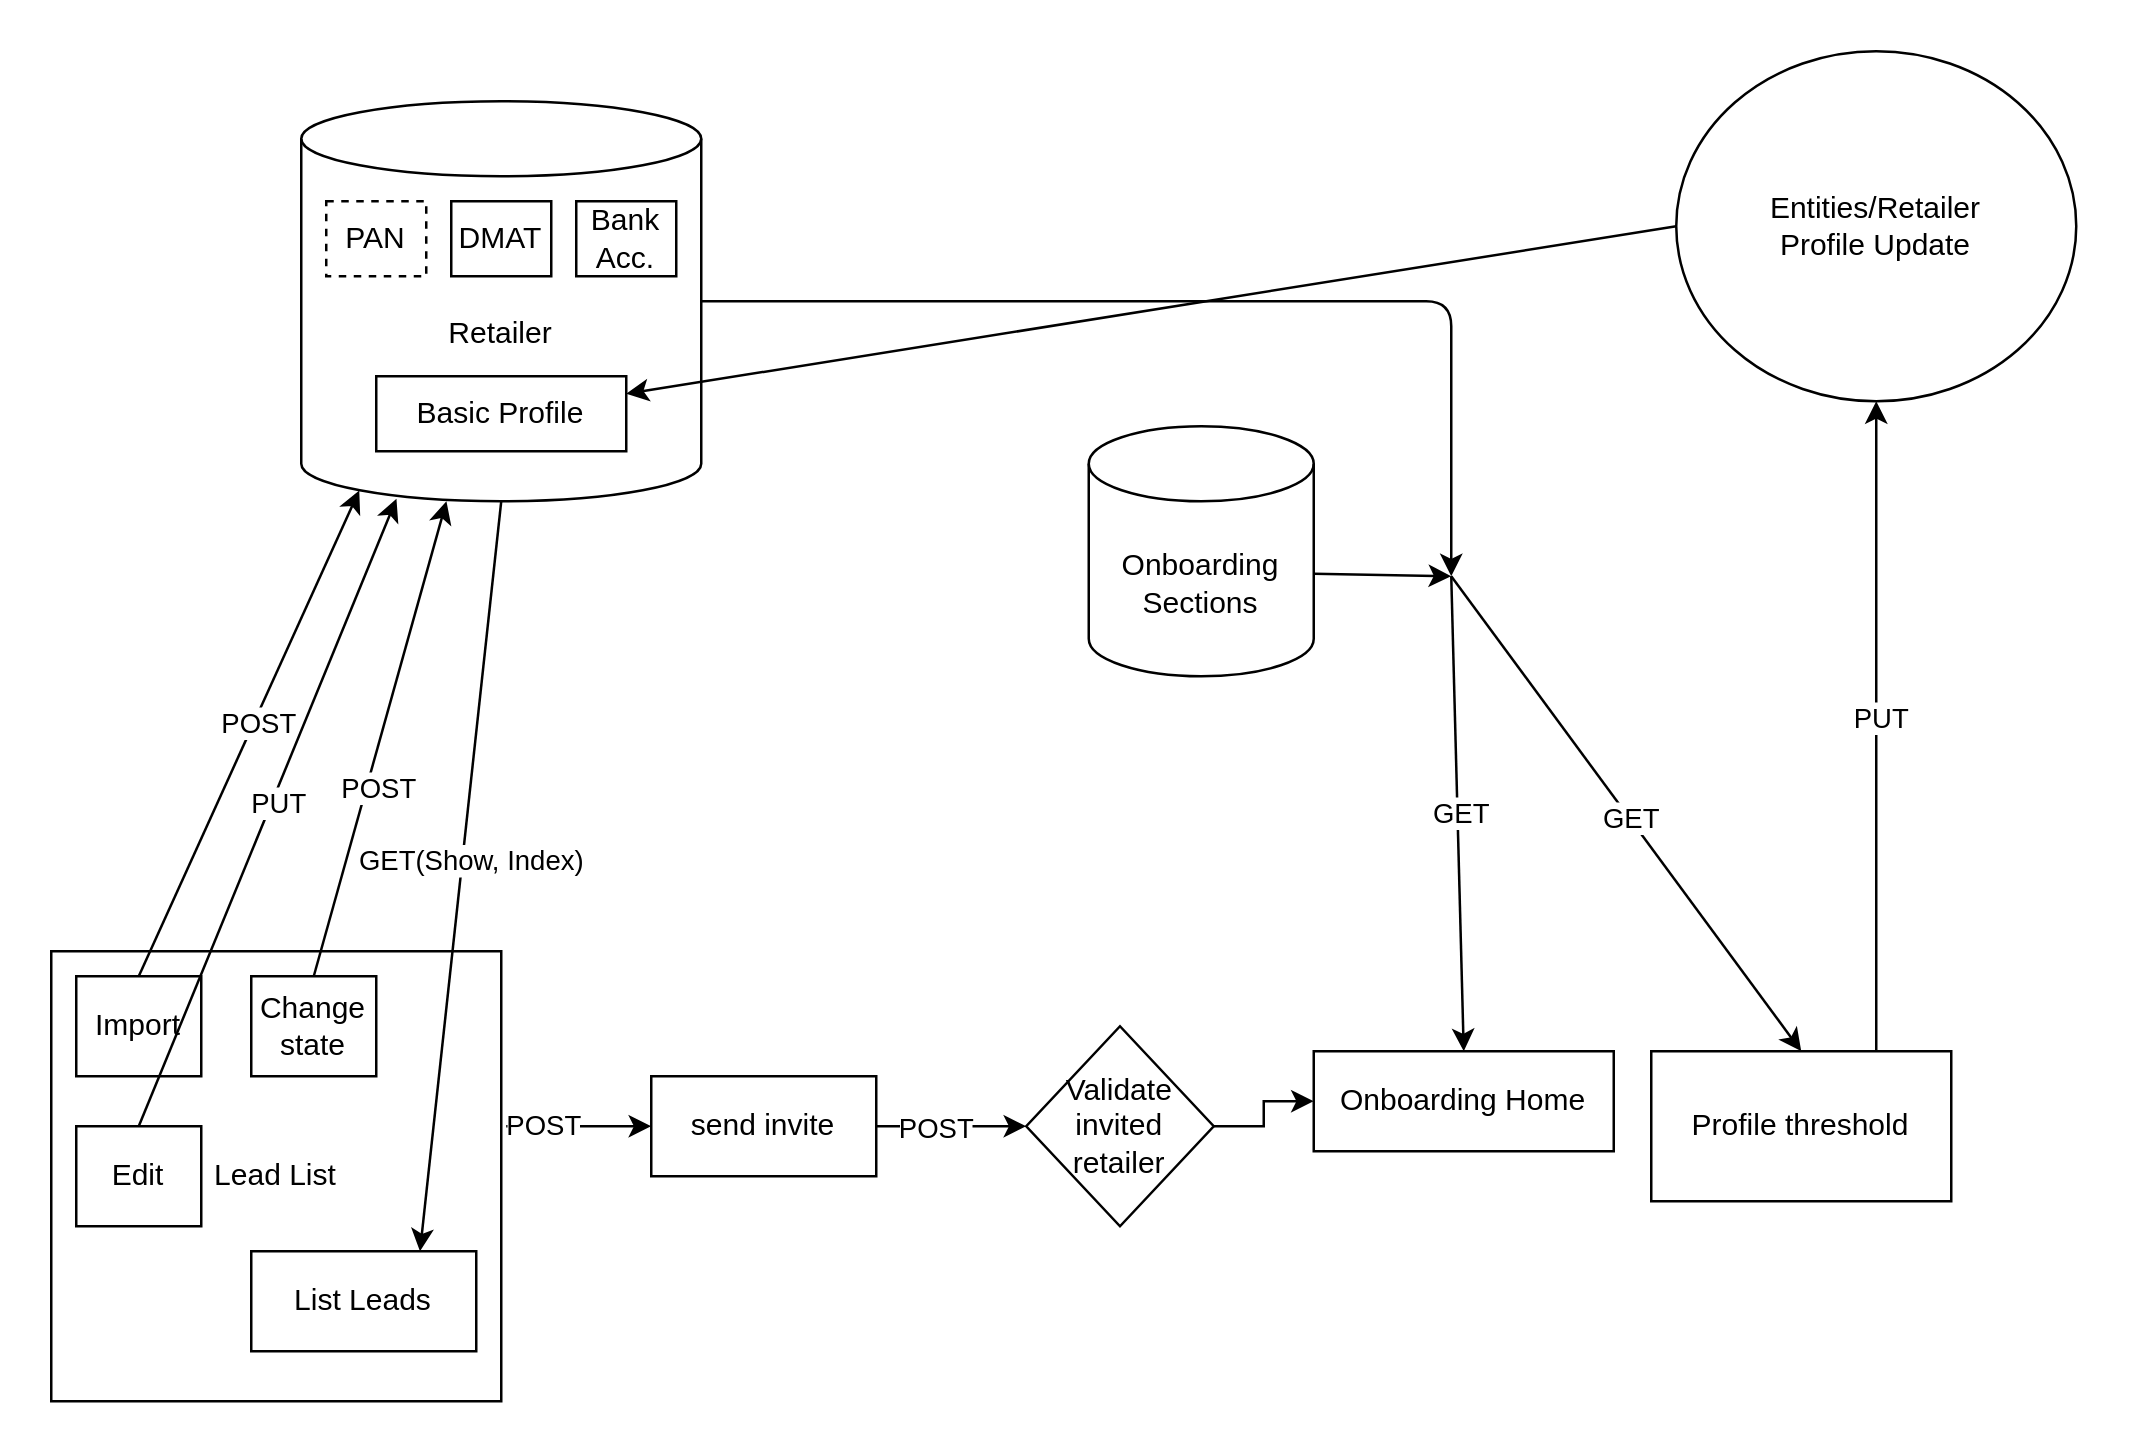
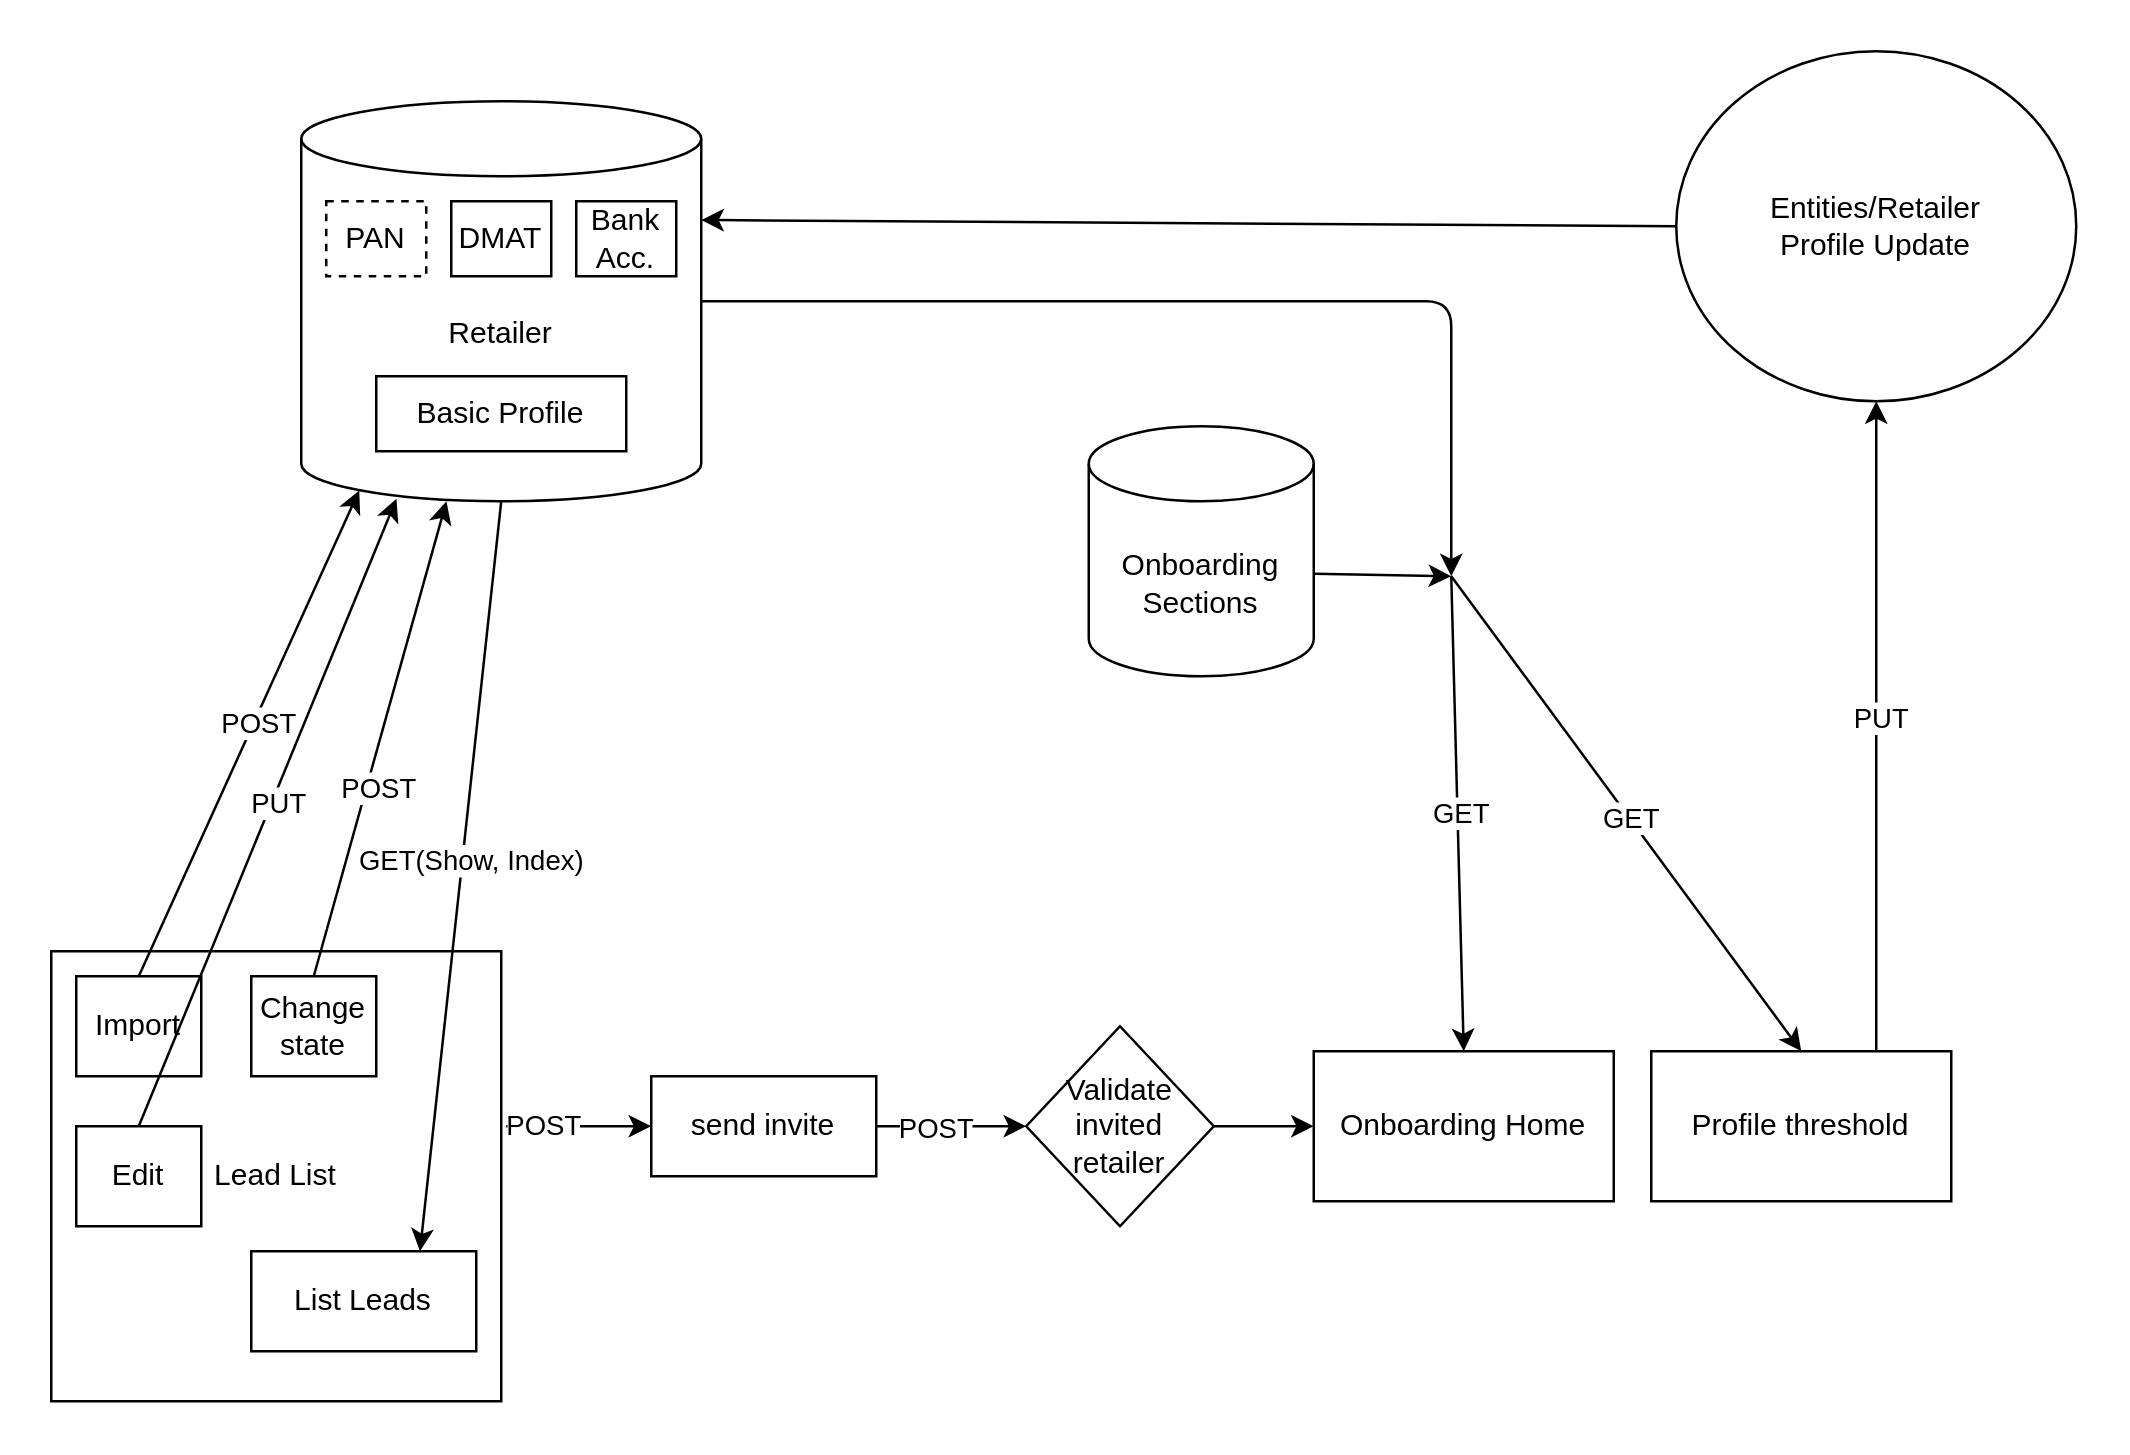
edge "Entities/Retailer Profile Update" -> "Basic Profile": now "Entities/Retailer Profile Update" -> "Retailer"
node "Onboarding Home": size 300x100 -> 300x150
